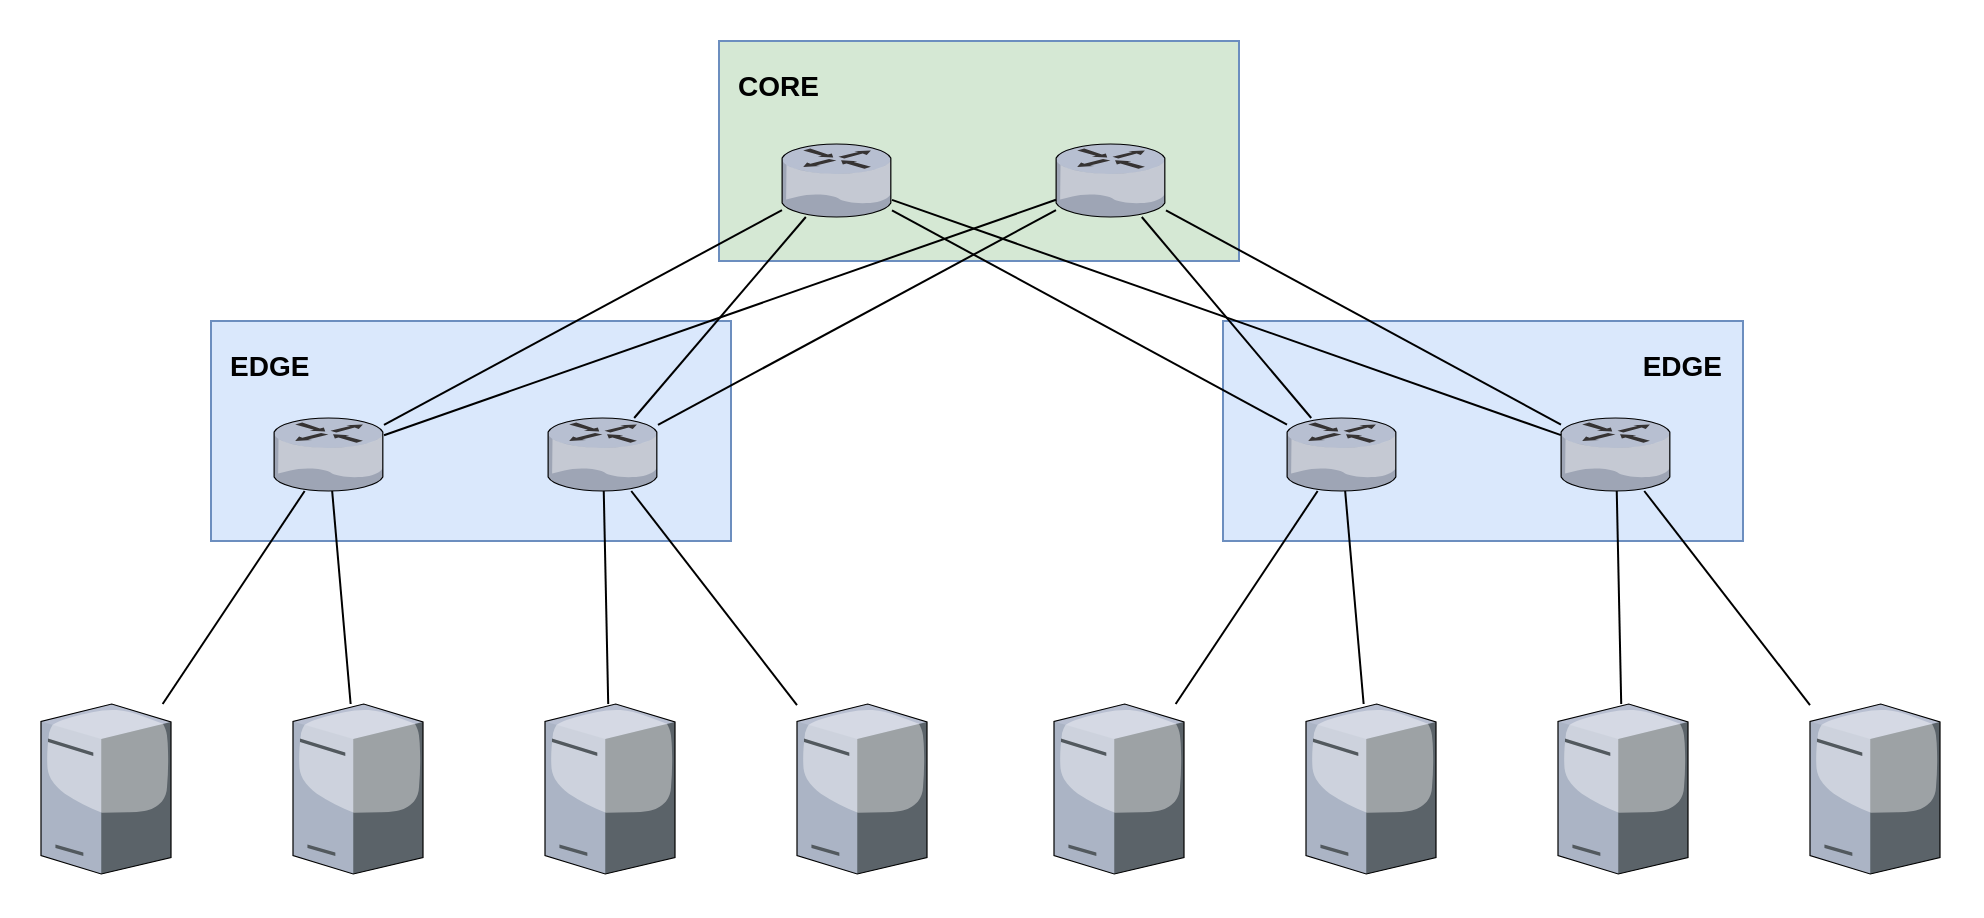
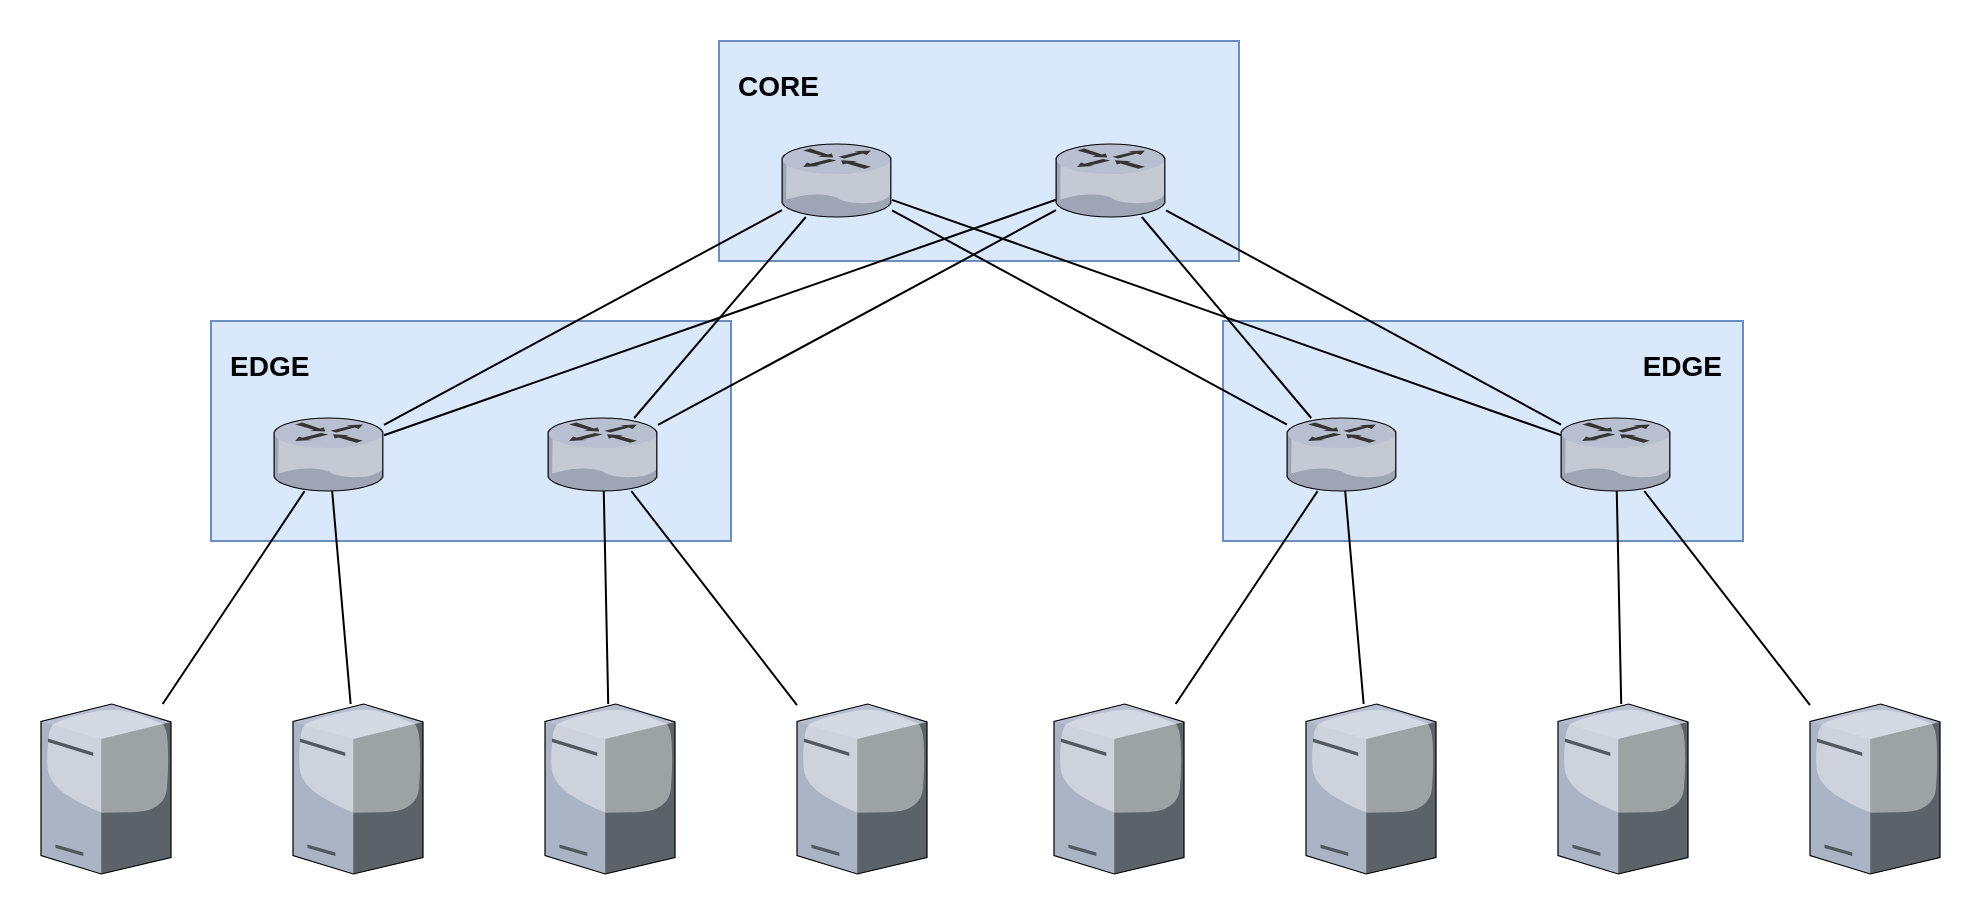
node "CORE": fillcolor #d5e8d4 -> #dae8fc
